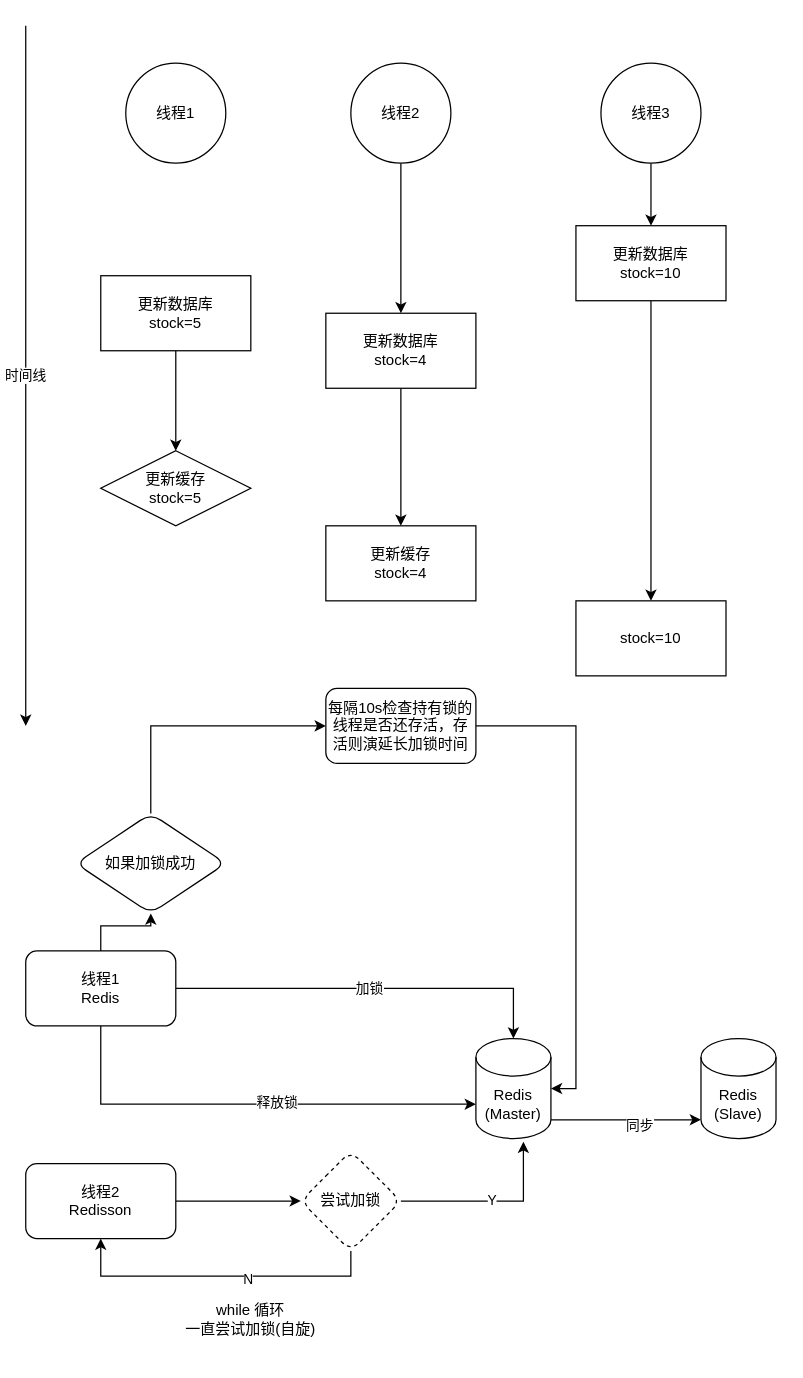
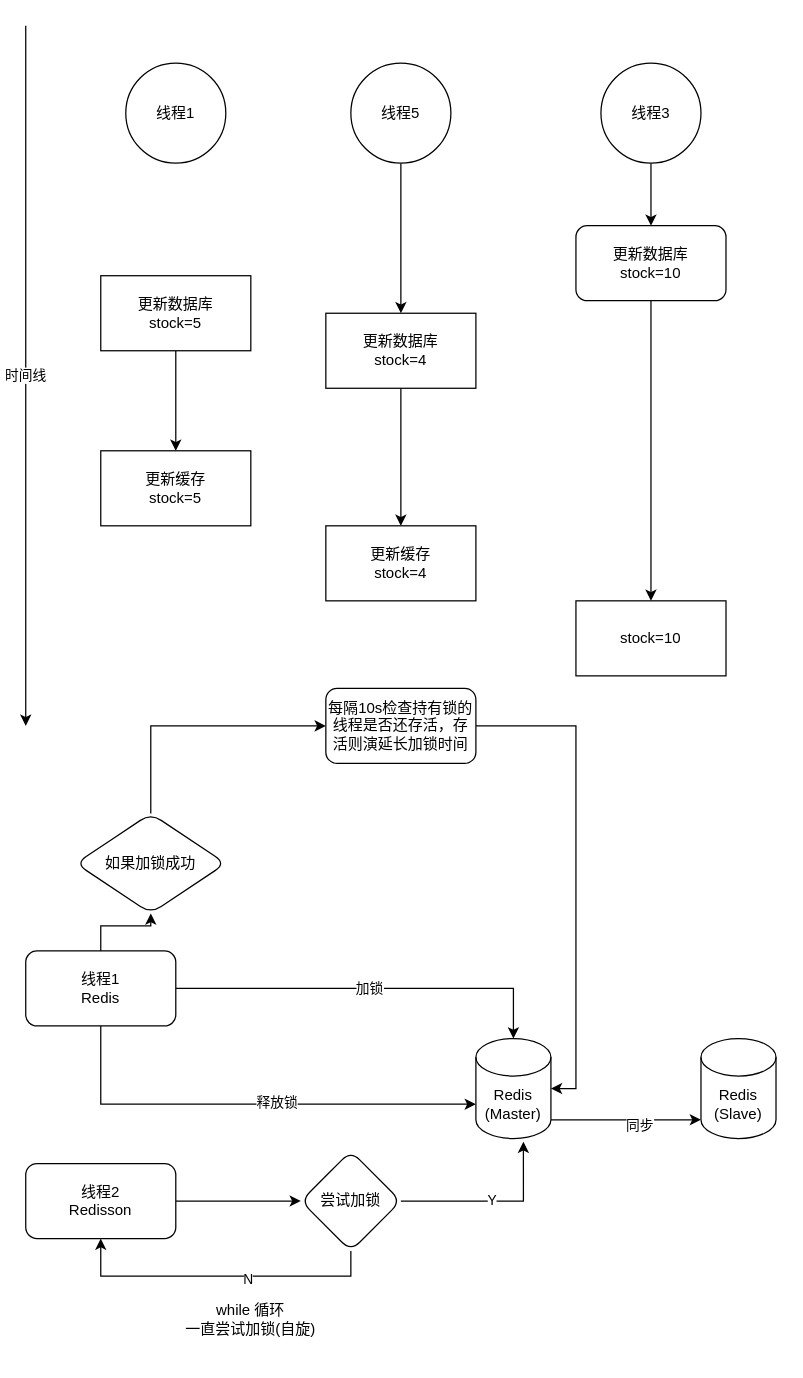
node "线程2": label "线程2" -> "线程5"
node "更新数据库 stock=10": shape rectangle -> rounded rectangle
node "更新缓存 stock=5": shape diamond -> rectangle
node "尝试加锁": style dashed -> solid
